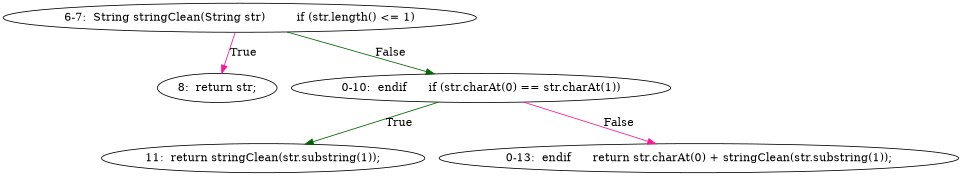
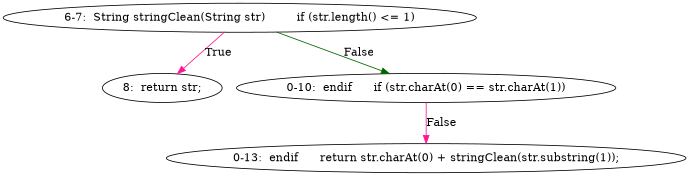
node "11:  return stringClean(str.substring(1));": removed
